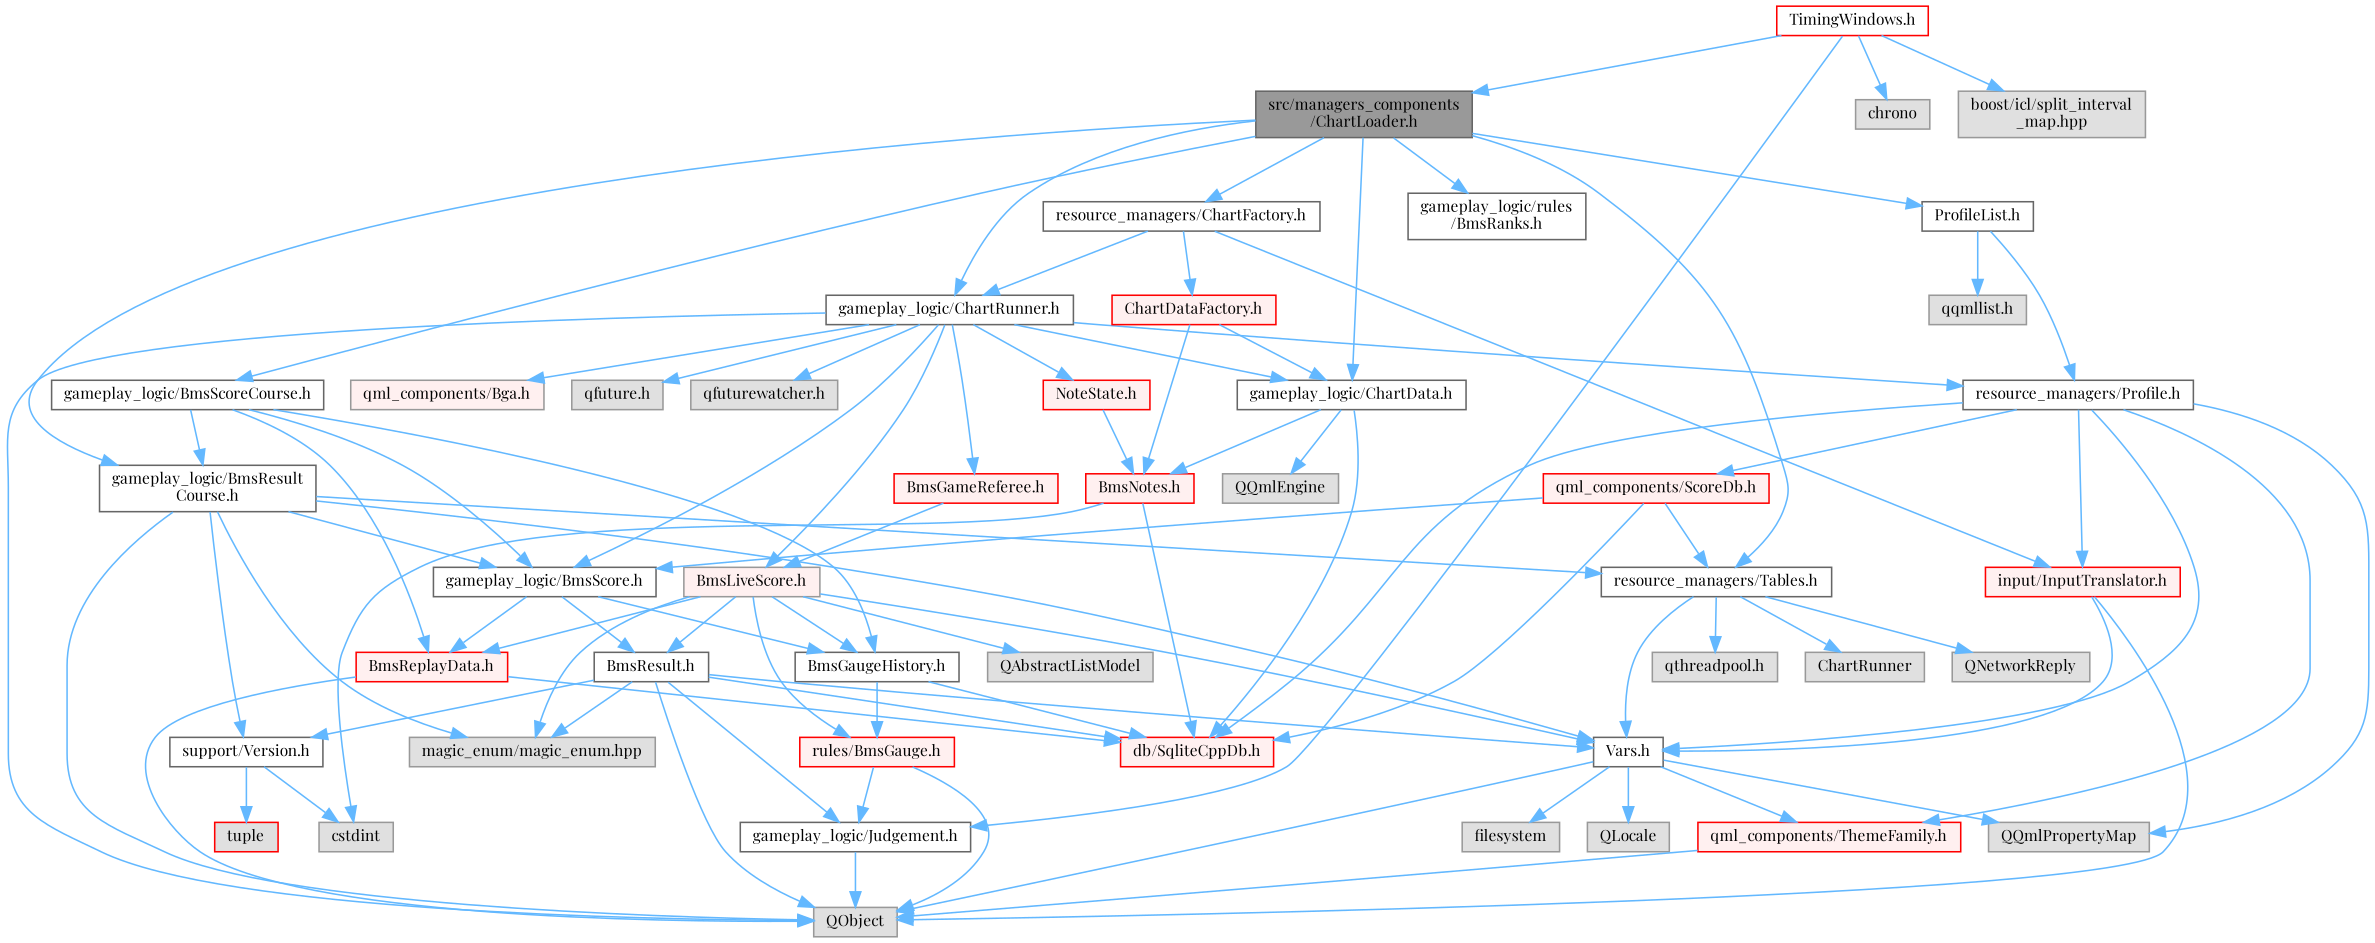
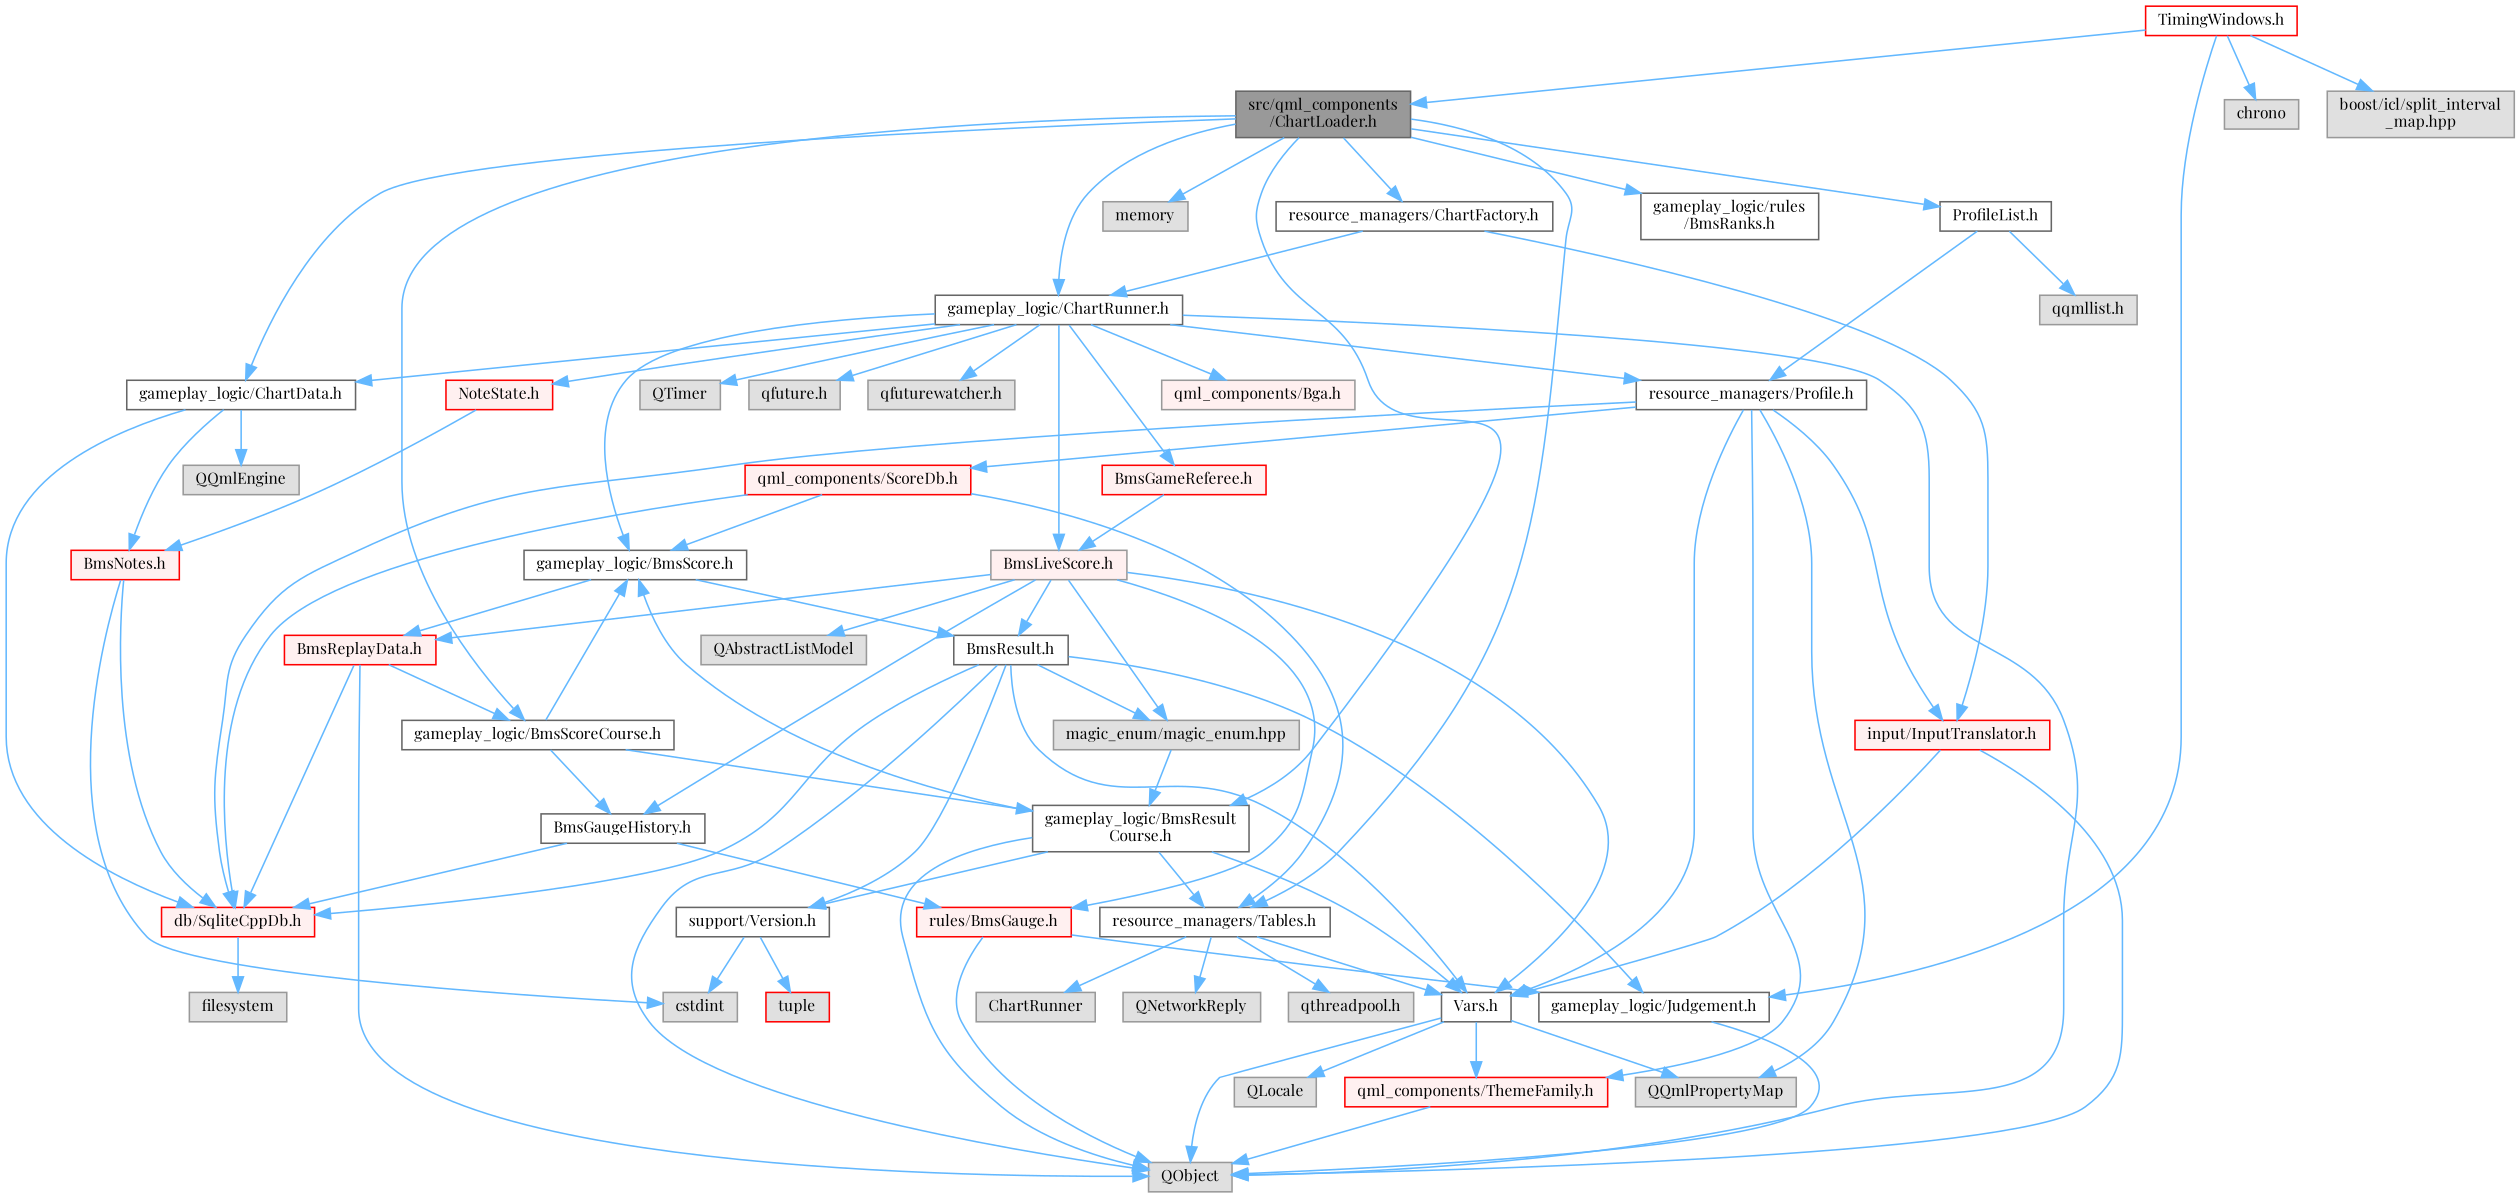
node "src/managers_components /ChartLoader.h": label "src/managers_components /ChartLoader.h" -> "src/qml_components /ChartLoader.h"
node "memory": added
node "ChartDataFactory.h": removed
node "QTimer": added
edge "gameplay_logic/BmsScoreCourse.h" -> "BmsReplayData.h": reversed
edge "gameplay_logic/BmsScore.h" -> "BmsGaugeHistory.h": removed
edge "gameplay_logic/BmsResult Course.h" -> "magic_enum/magic_enum.hpp": reversed
edge "Vars.h" -> "filesystem": now "db/SqliteCppDb.h" -> "filesystem"
